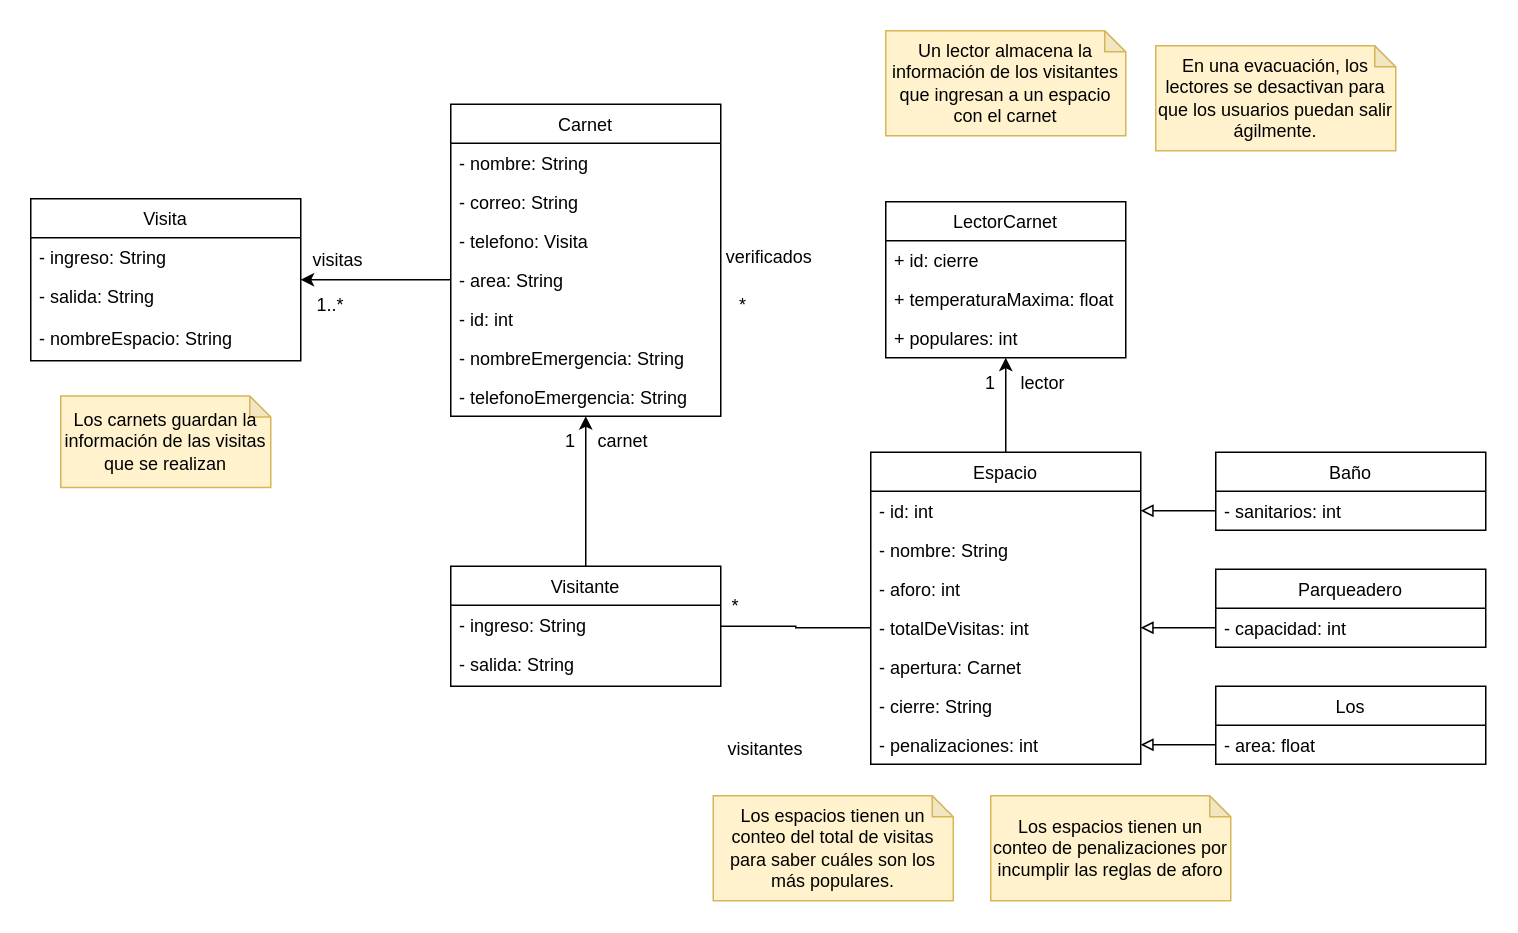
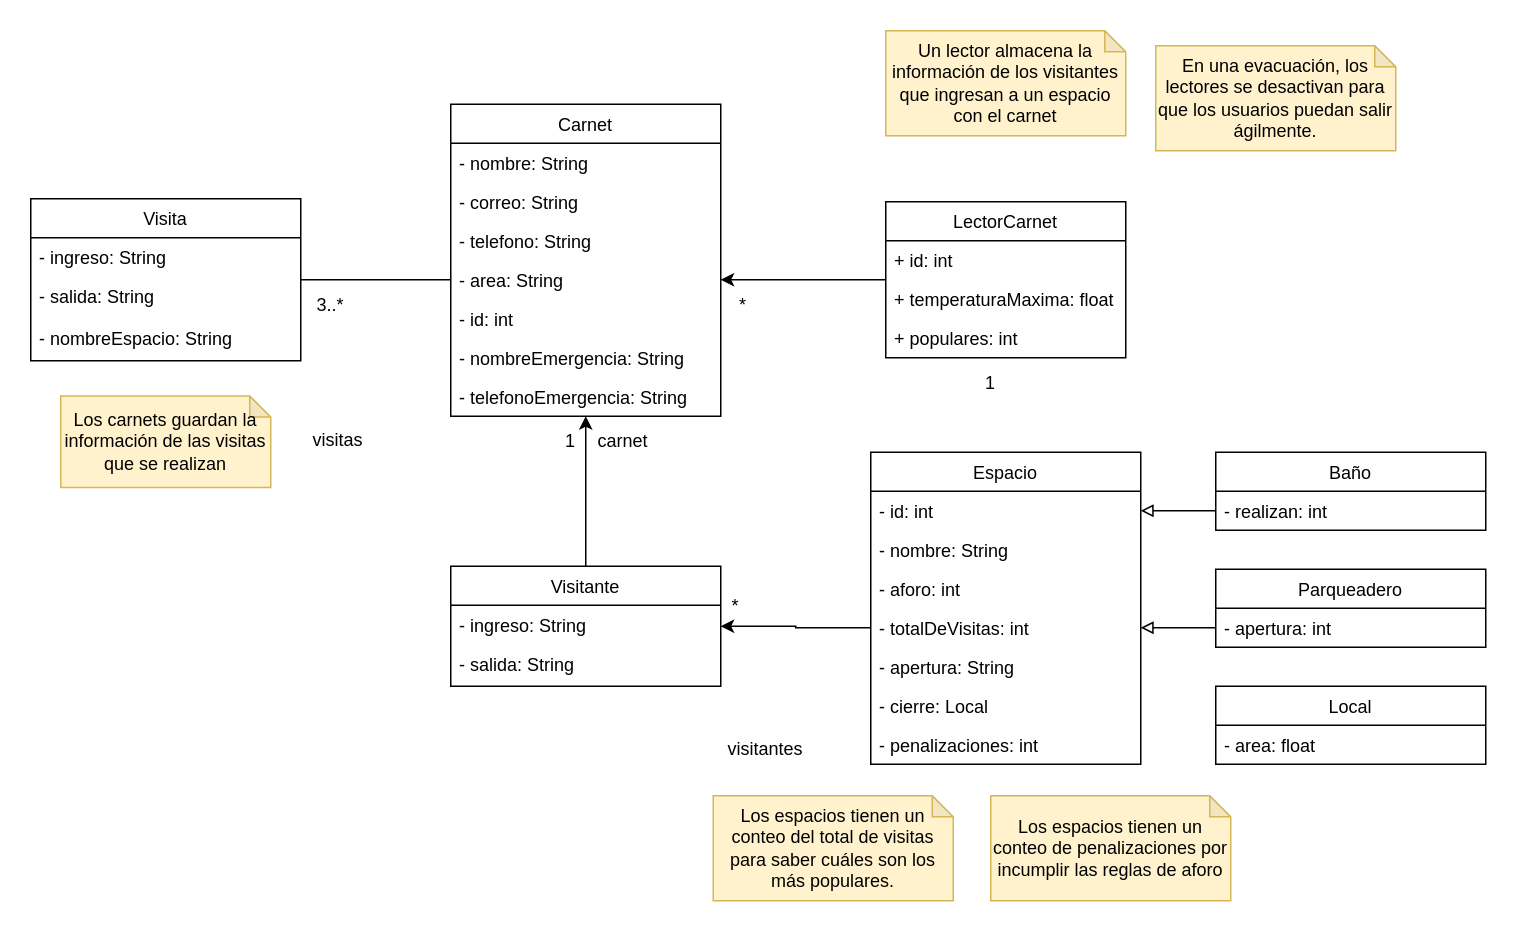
node "- telefono: Visita": label "- telefono: Visita" -> "- telefono: String"
node "verificados": removed
node "visitas": moved (338, 260) -> (338, 440)
node "+ id: cierre": label "+ id: cierre" -> "+ id: int"
edge "- area: String" -> "Visita": arrowhead classic -> none
edge "LectorCarnet" -> "- area: String": added
node "1..*": label "1..*" -> "3..*"
node "lector": removed
edge "Espacio" -> "LectorCarnet": removed
node "- sanitarios: int": label "- sanitarios: int" -> "- realizan: int"
edge "Visitante" -- "- totalDeVisitas: int": arrowhead none -> classic
node "- capacidad: int": label "- capacidad: int" -> "- apertura: int"
node "- apertura: Carnet": label "- apertura: Carnet" -> "- apertura: String"
node "- cierre: String": label "- cierre: String" -> "- cierre: Local"
node "Los": label "Los" -> "Local"
edge "- area: float" -> "- penalizaciones: int": removed
